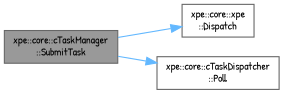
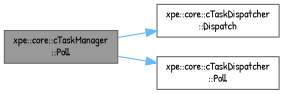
node "xpe::core::xpe ::Dispatch": label "xpe::core::xpe ::Dispatch" -> "xpe::core::cTaskDispatcher ::Dispatch"
node "xpe::core::cTaskManager ::SubmitTask": label "xpe::core::cTaskManager ::SubmitTask" -> "xpe::core::cTaskManager ::Poll"
